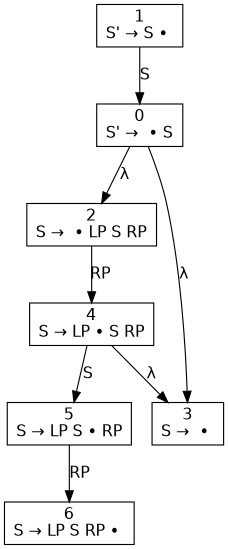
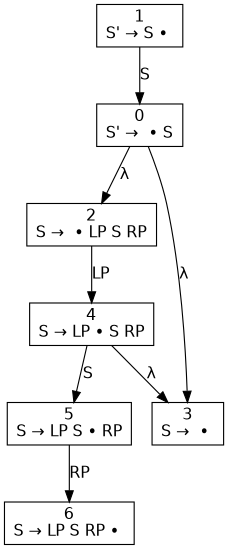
edge "2" -> "4": label "RP" -> "LP"
